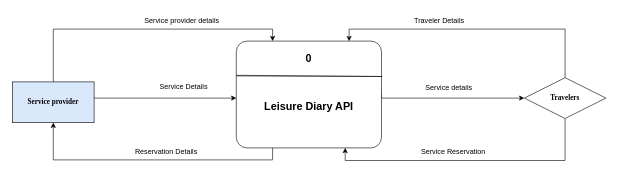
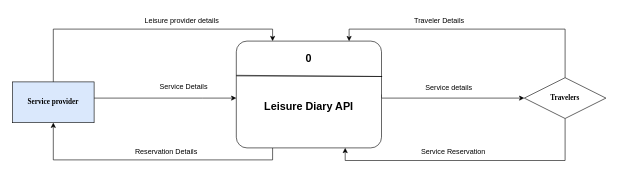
node "Service provider details": label "Service provider details" -> "Leisure provider details"
